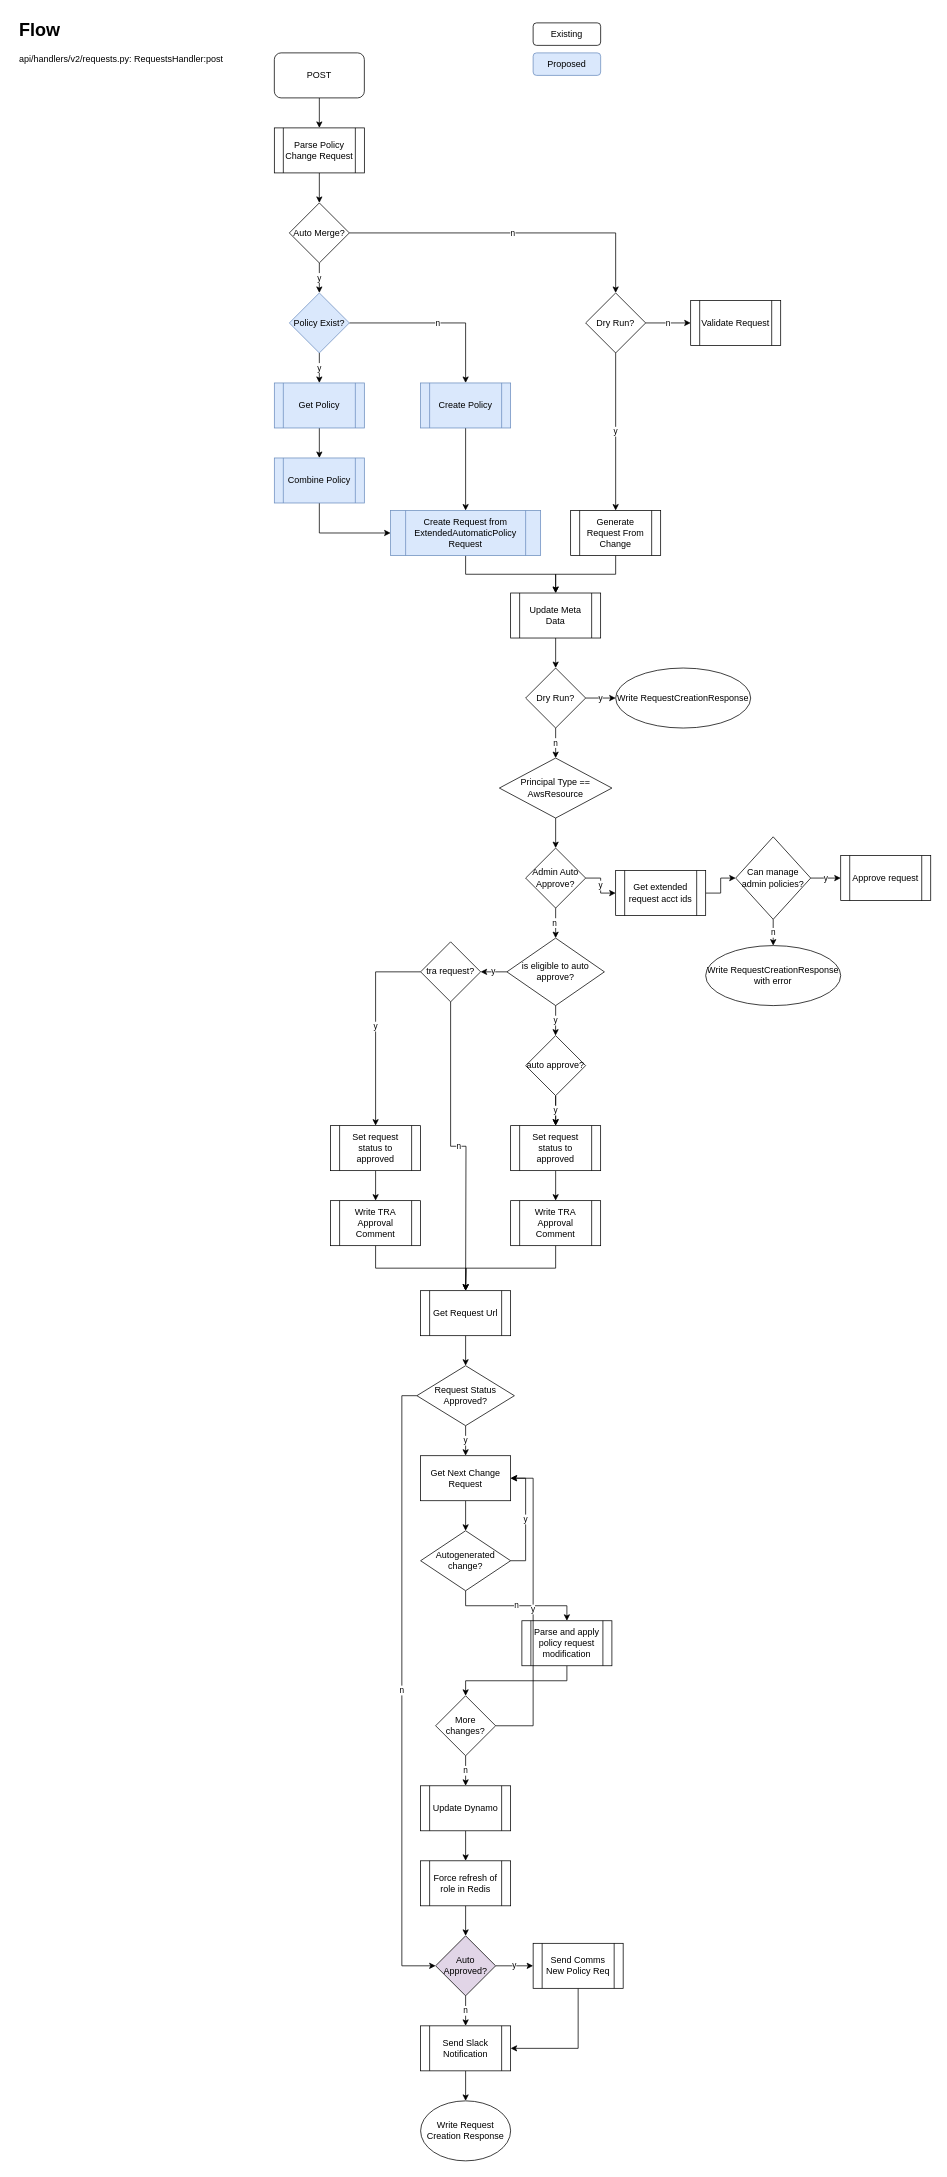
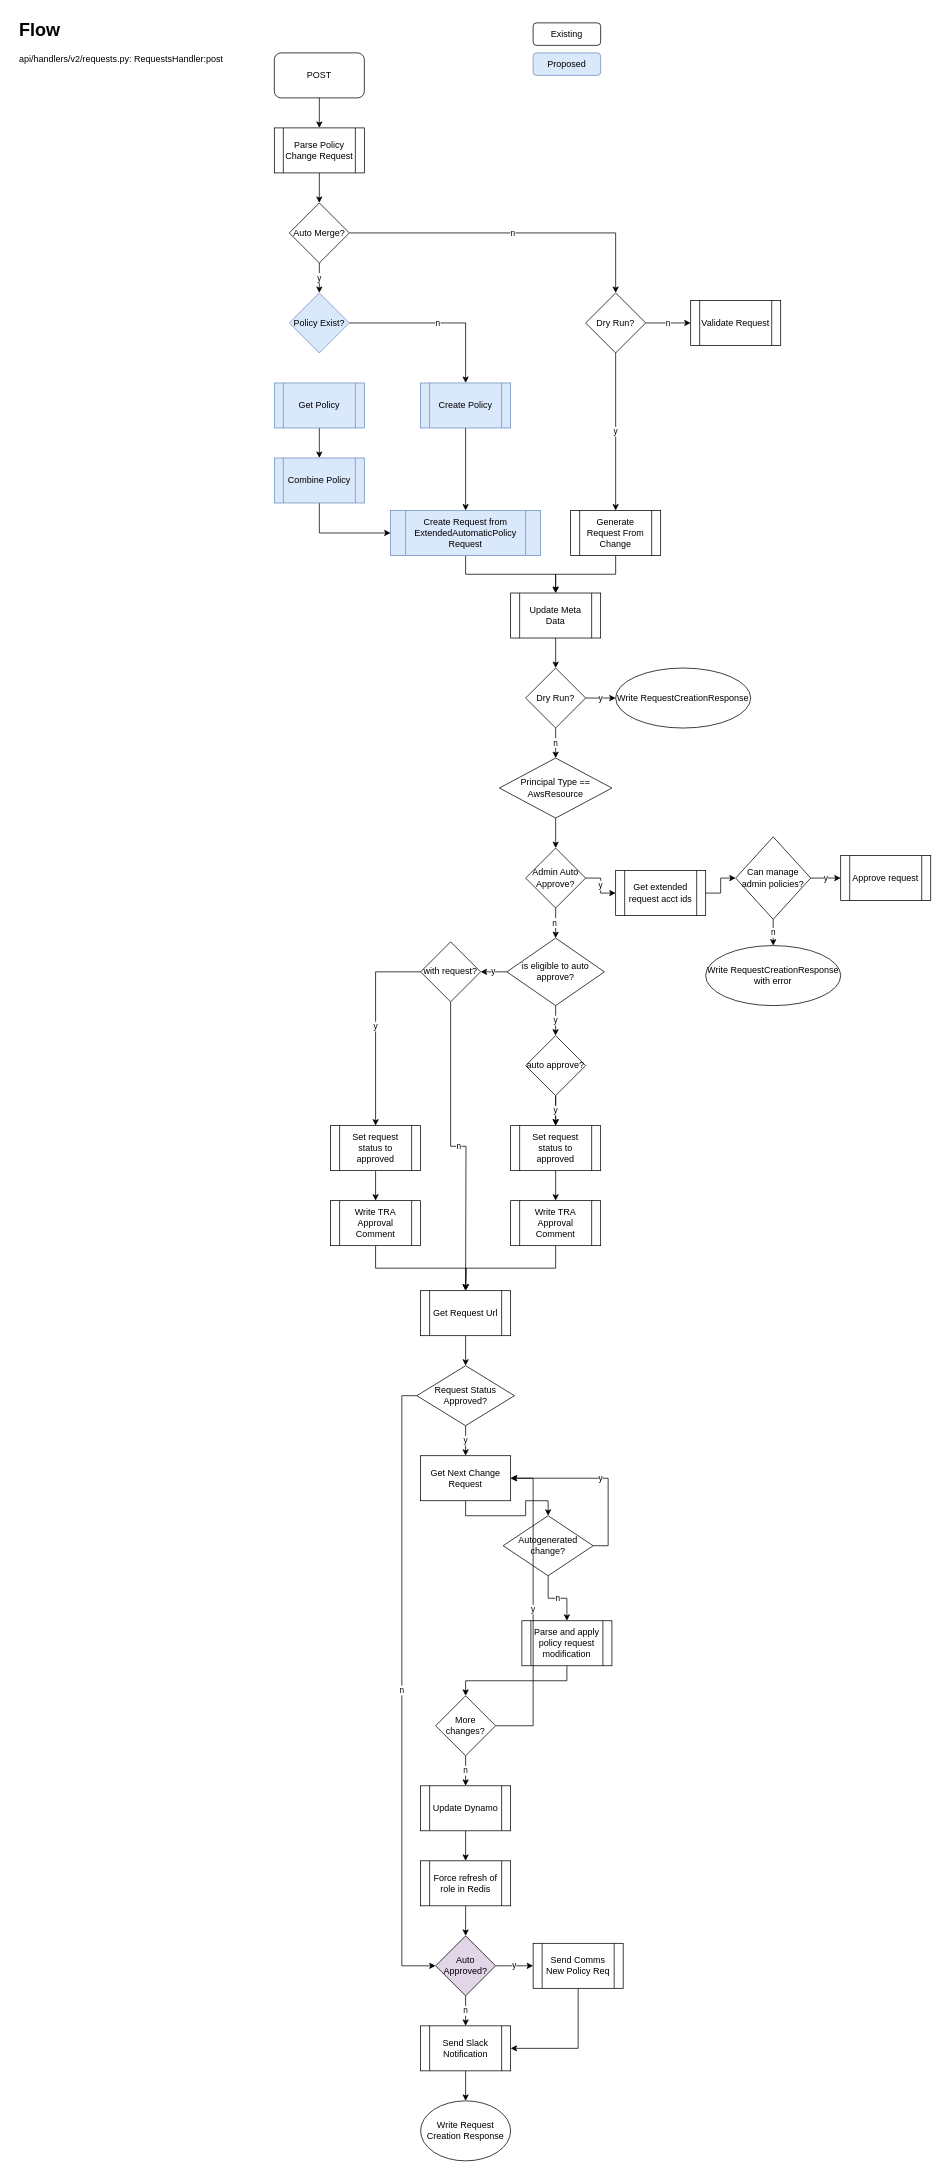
edge "Policy Exist?" -> "Get Policy": removed, label "y"
node "tra request?": label "tra request?" -> "with request?"
node "Autogenerated change?": moved (465, 1560) -> (548, 1545)
